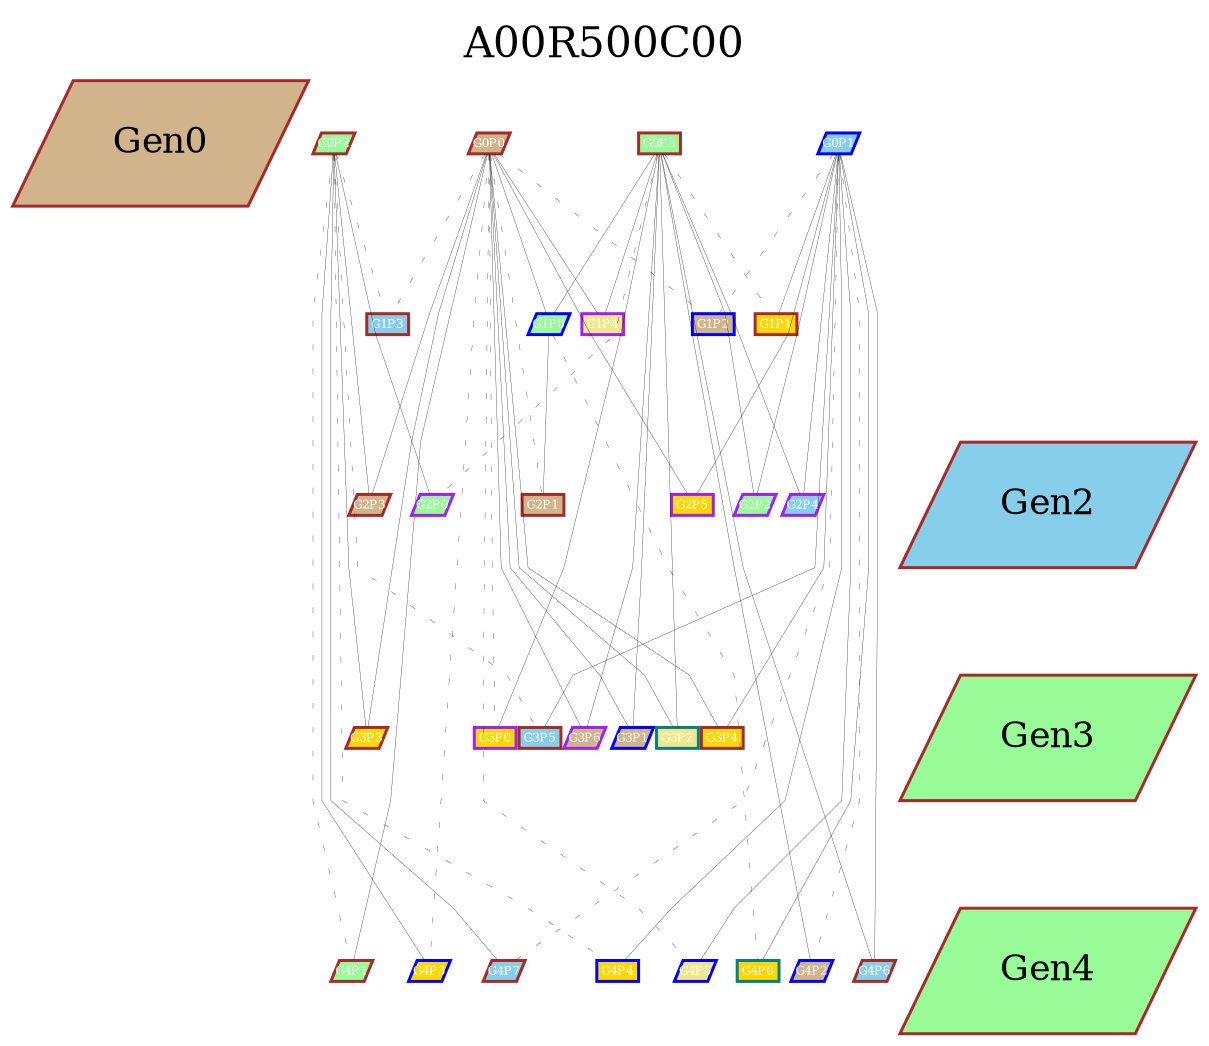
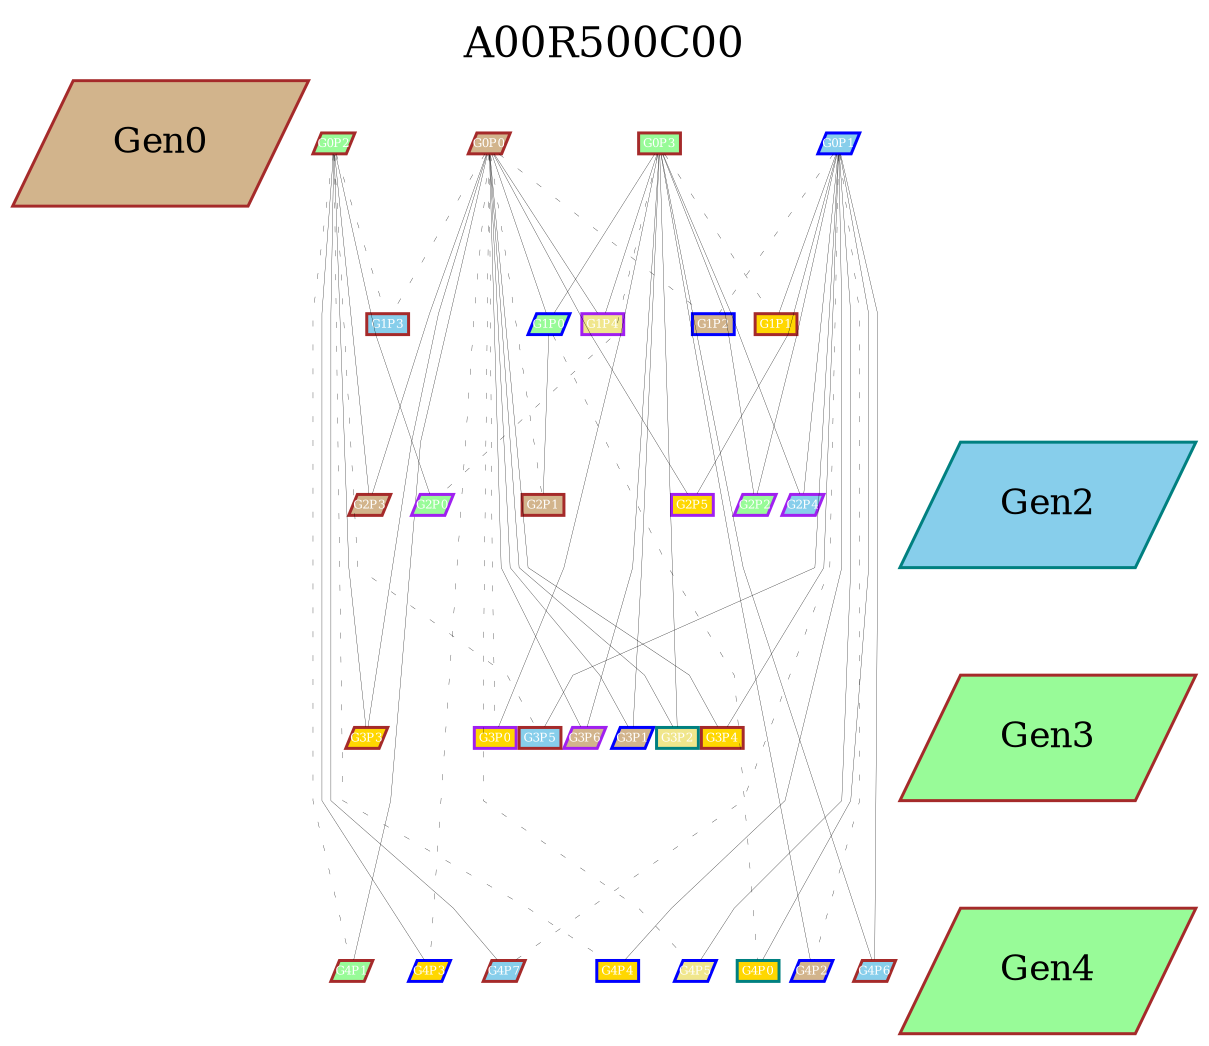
node "Gen2": color brown -> teal
